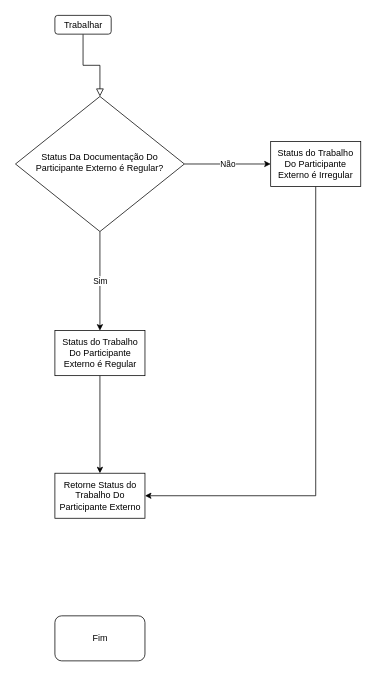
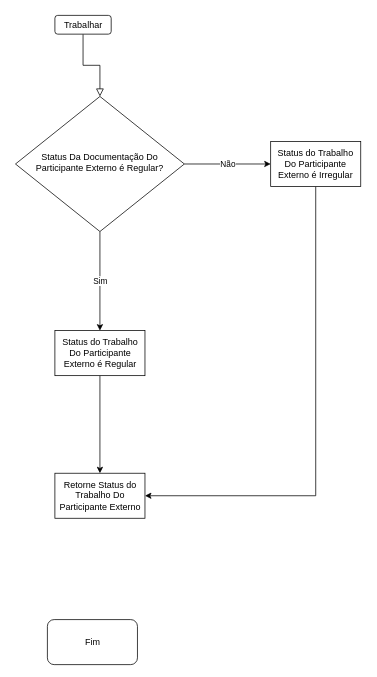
node "Fim": moved (100, 638) -> (92, 642)
